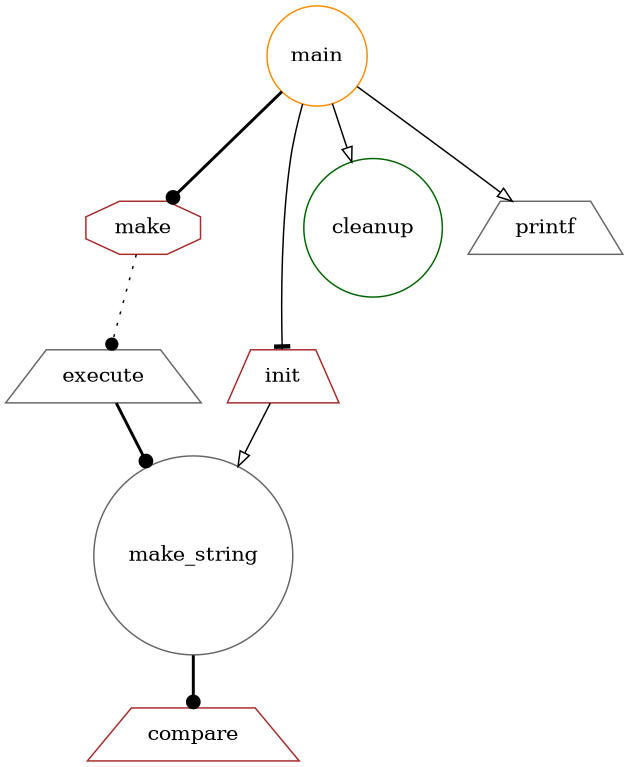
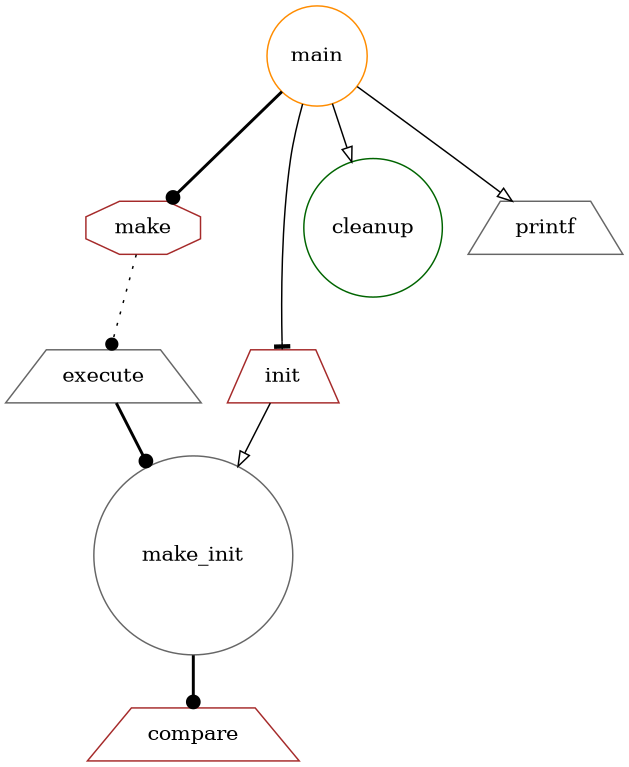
node "make_string": label "make_string" -> "make_init"
